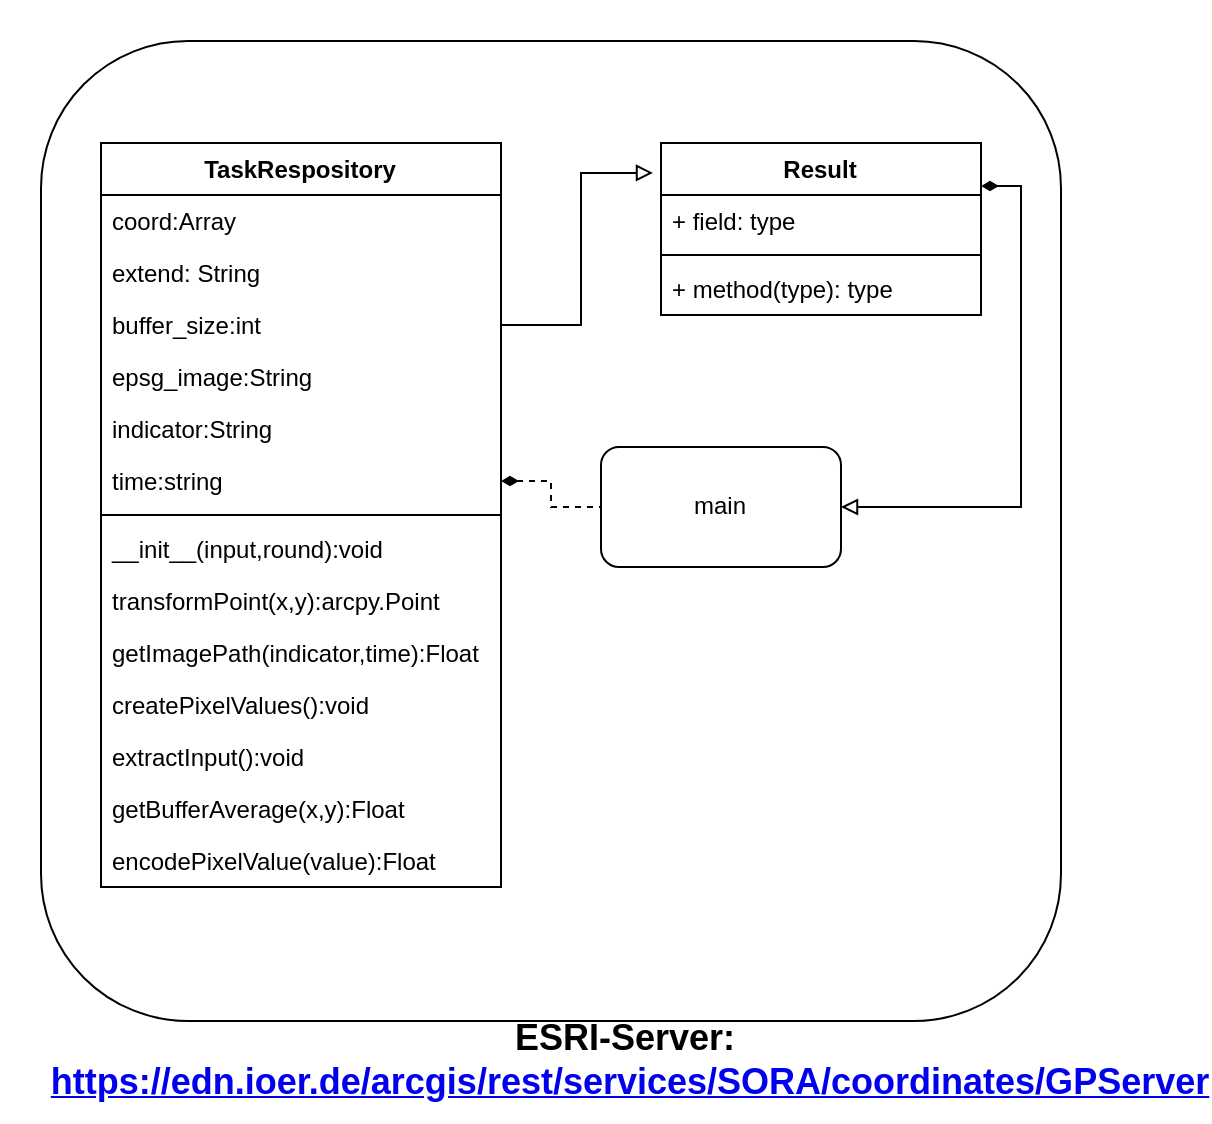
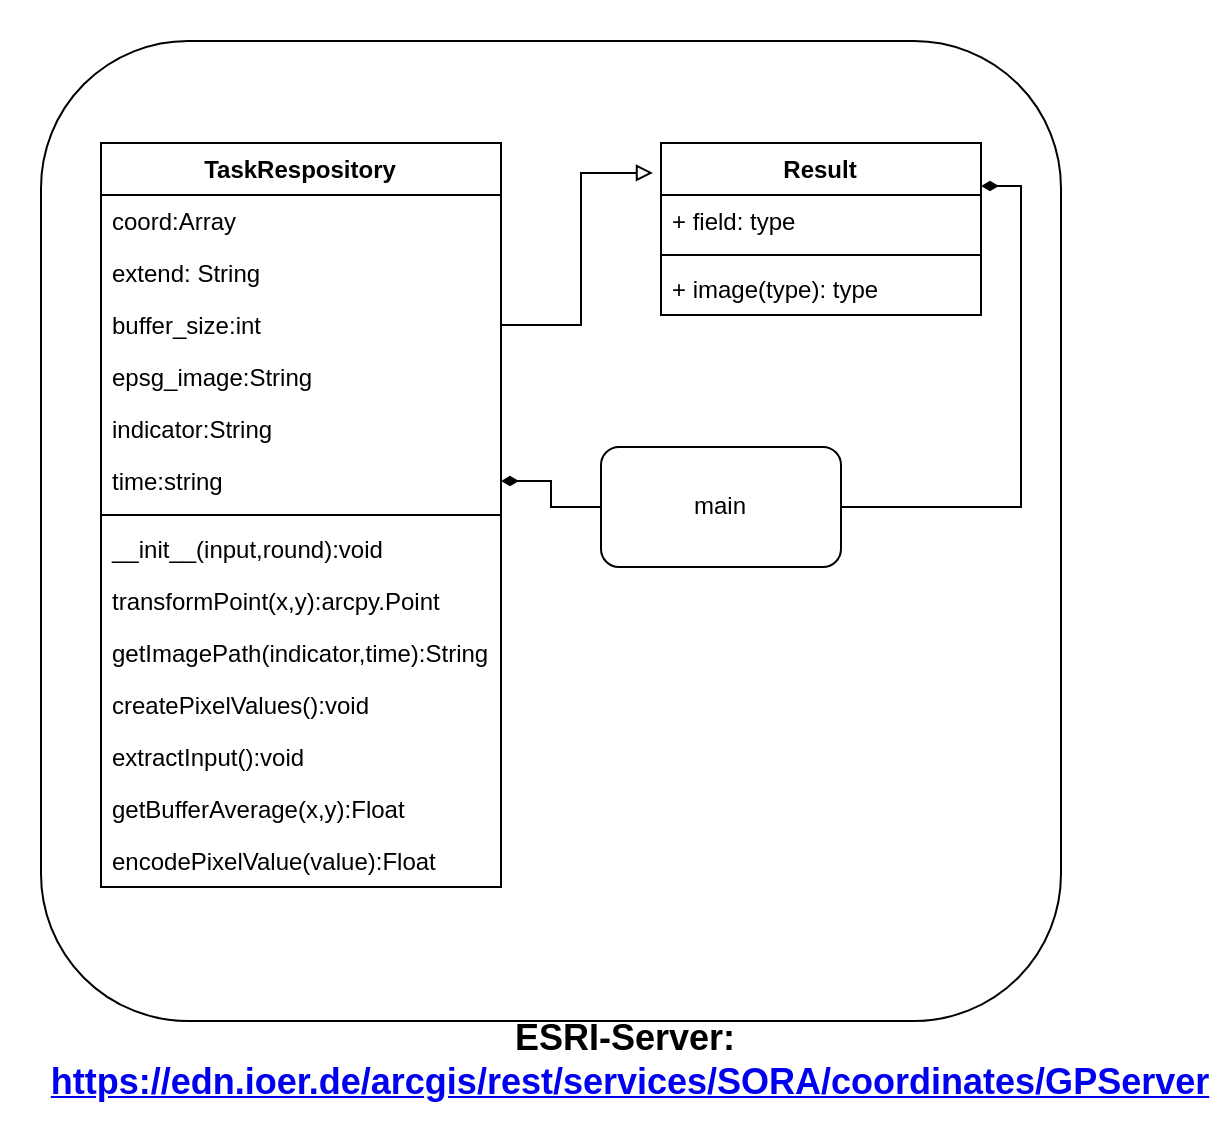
node "+ method(type): type": label "+ method(type): type" -> "+ image(type): type"
edge "main" -> "time:string": style dashed -> solid
edge "Result" -- "main": arrowhead block -> none
node "getImagePath(indicator,time):Float": label "getImagePath(indicator,time):Float" -> "getImagePath(indicator,time):String"
